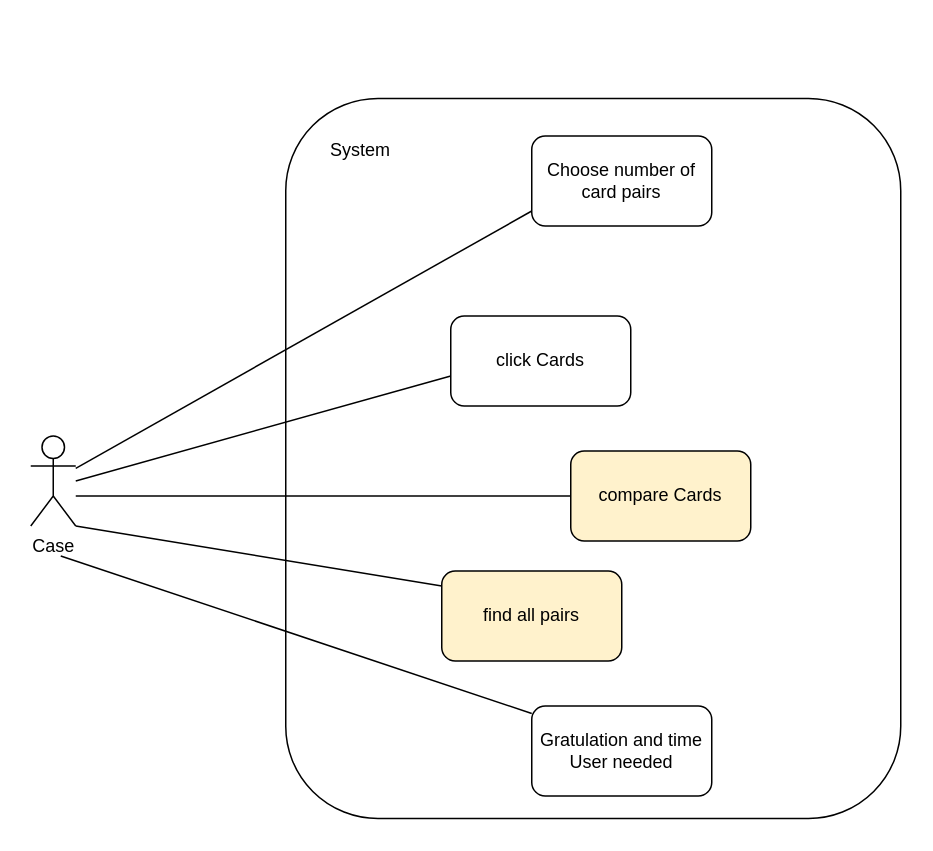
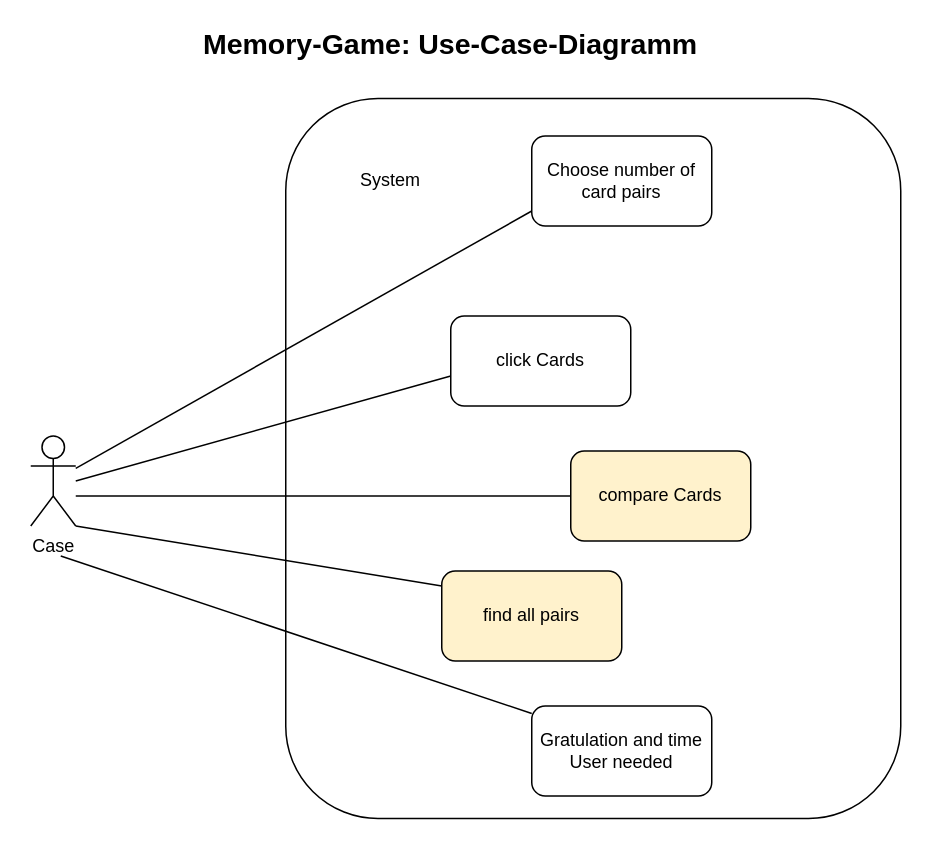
node "Memory-Game: Use-Case-Diagramm": added
node "System": moved (361, 151) -> (391, 181)
